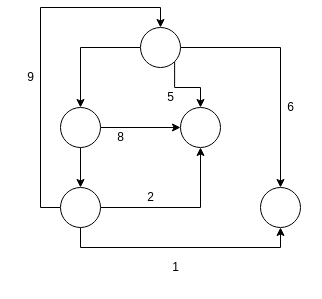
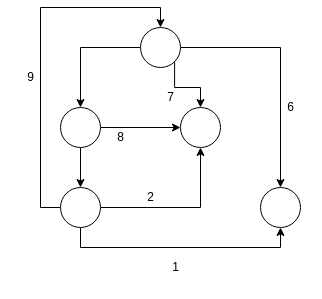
node "5": label "5" -> "7"
